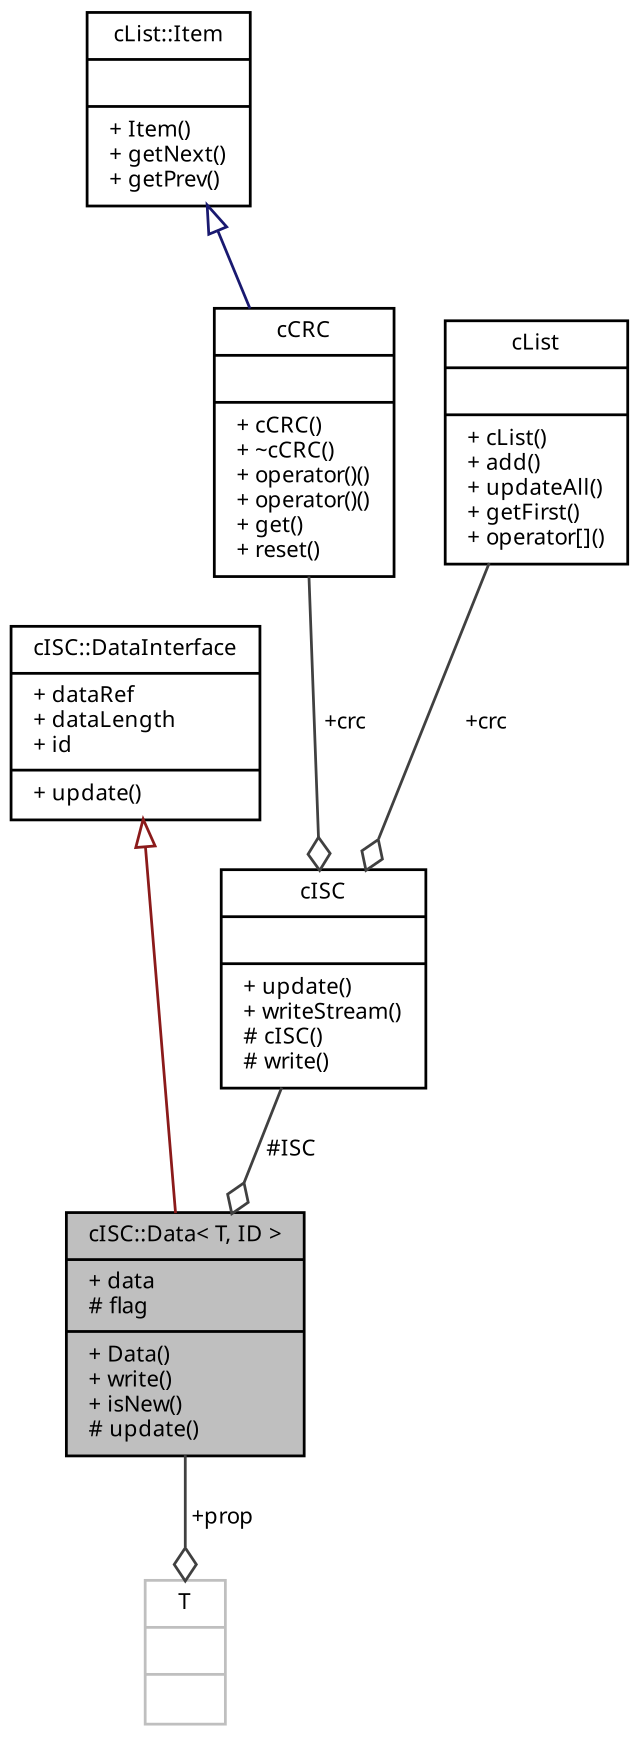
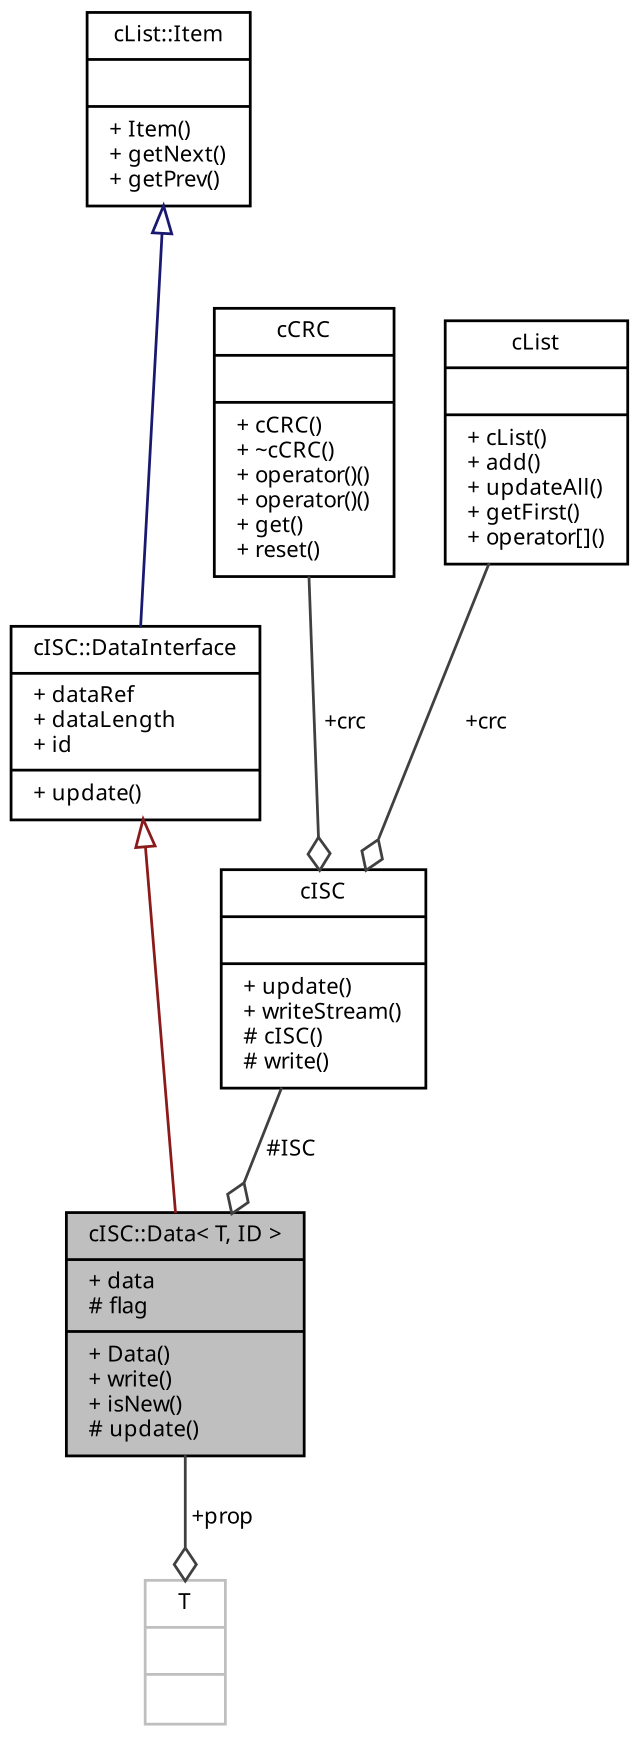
edge "cCRC" -> "cList::Item": now "cISC::DataInterface" -> "cList::Item"
